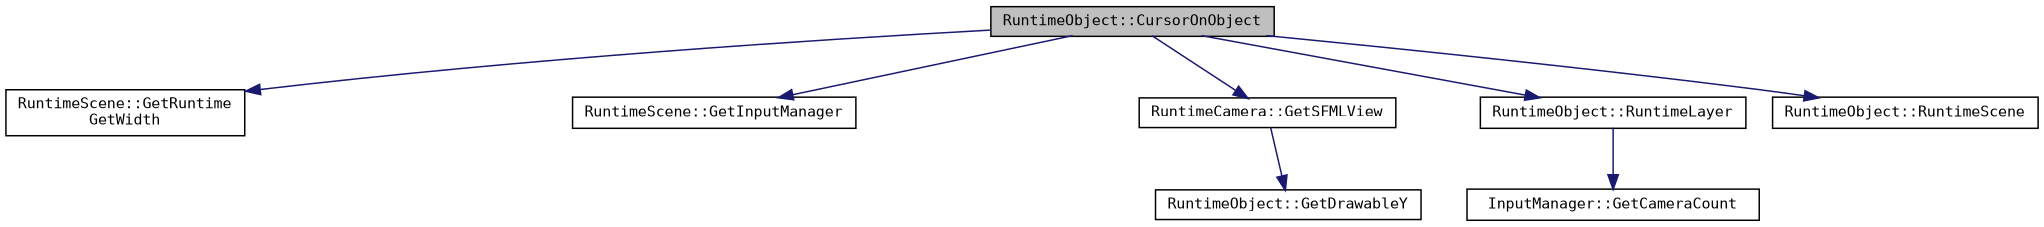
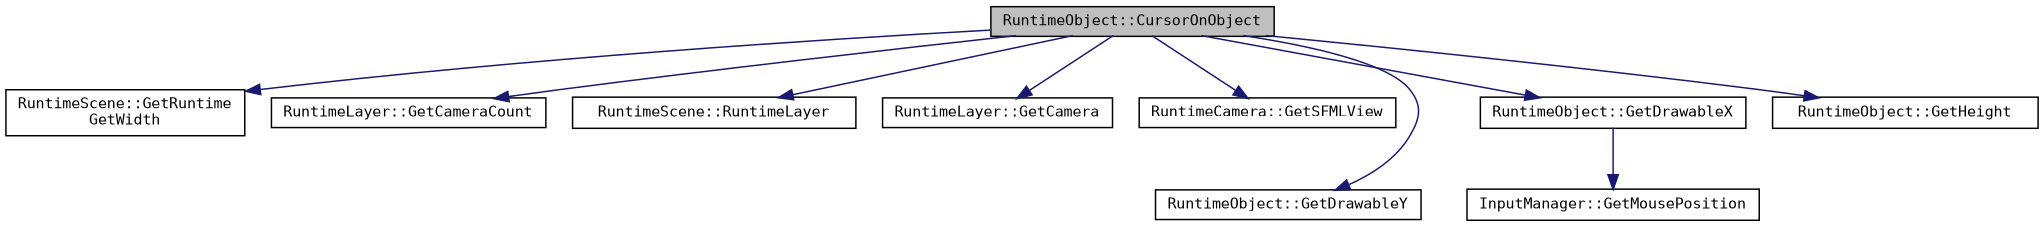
node "RuntimeLayer::GetCameraCount": added
node "RuntimeScene::GetInputManager": label "RuntimeScene::GetInputManager" -> "RuntimeScene::RuntimeLayer"
node "RuntimeLayer::GetCamera": added
node "RuntimeObject::RuntimeLayer": label "RuntimeObject::RuntimeLayer" -> "RuntimeObject::GetDrawableX"
node "RuntimeObject::RuntimeScene": label "RuntimeObject::RuntimeScene" -> "RuntimeObject::GetHeight"
edge "RuntimeCamera::GetSFMLView" -> "RuntimeObject::GetDrawableY": now "RuntimeObject::CursorOnObject" -> "RuntimeObject::GetDrawableY"
node "InputManager::GetCameraCount": label "InputManager::GetCameraCount" -> "InputManager::GetMousePosition"
